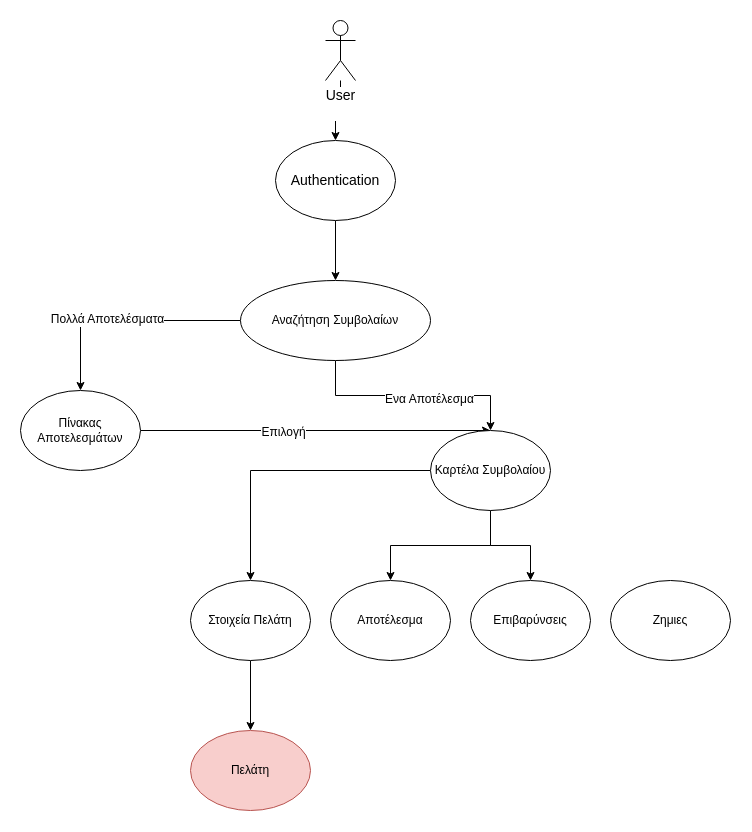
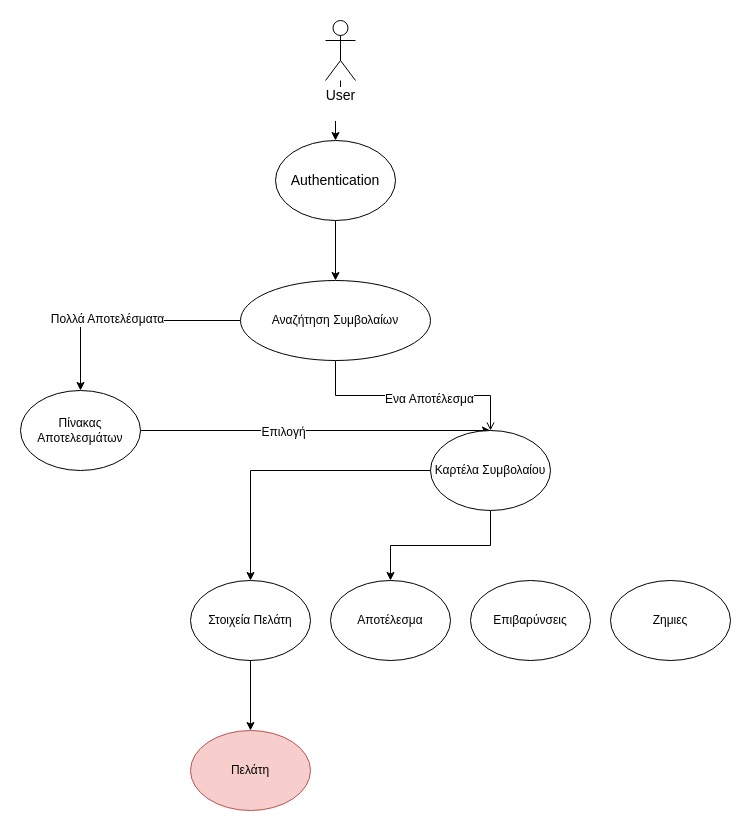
edge "Αναζήτηση Συμβολαίων" -> "Καρτέλα Συμβολαίου": arrowhead classic -> open
edge "Καρτέλα Συμβολαίου" -> "Επιβαρύνσεις": removed
